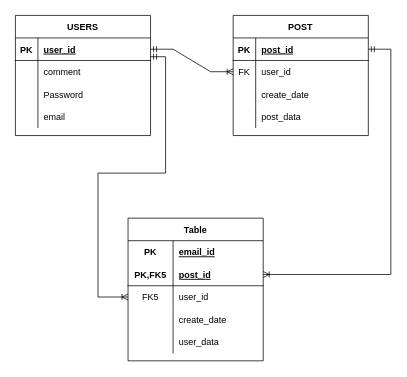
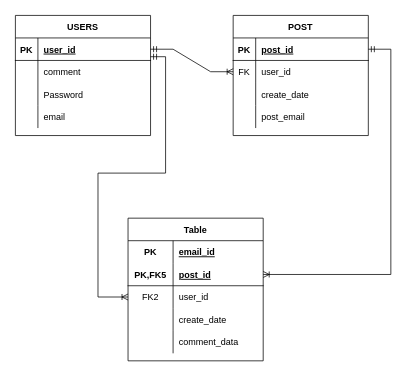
node "post_data": label "post_data" -> "post_email"
node "FK5": label "FK5" -> "FK2"
node "user_data": label "user_data" -> "comment_data"
